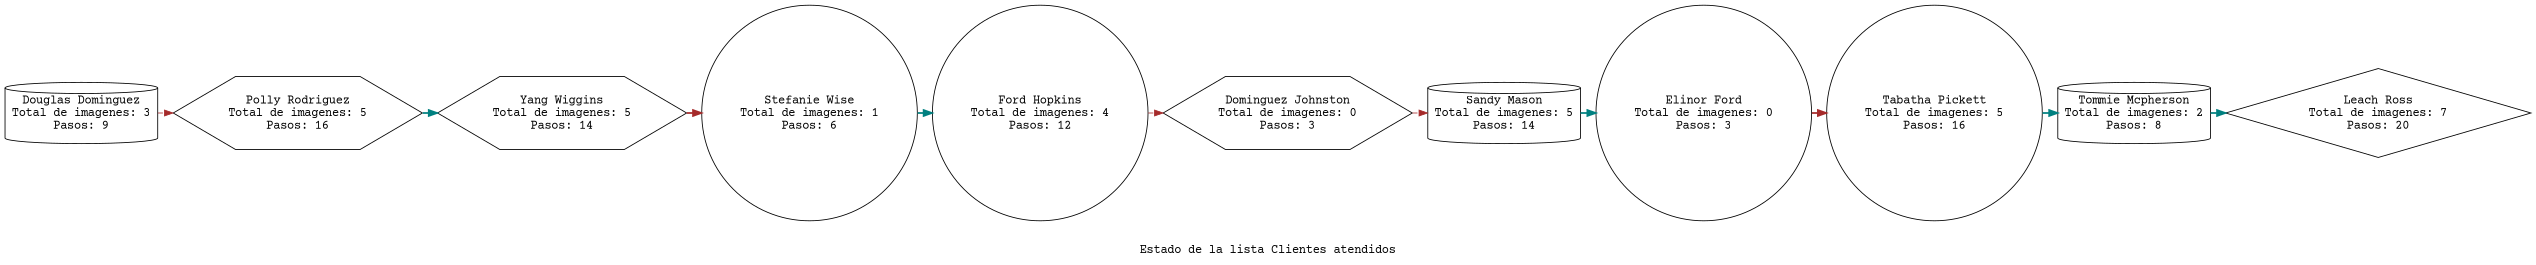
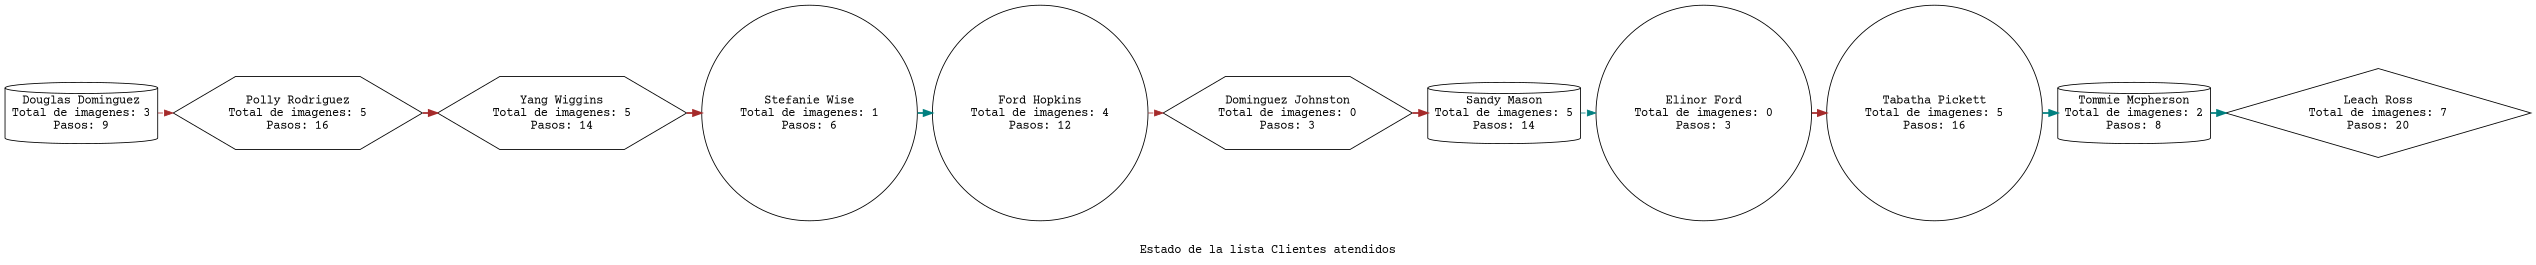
edge "Polly Rodriguez Total de imagenes: 5 Pasos: 16" -> "Yang Wiggins Total de imagenes: 5 Pasos: 14": color teal -> brown
edge "Dominguez Johnston Total de imagenes: 0 Pasos: 3" -> "Sandy Mason Total de imagenes: 5 Pasos: 14": style dashed -> bold
edge "Sandy Mason Total de imagenes: 5 Pasos: 14" -> "Elinor Ford Total de imagenes: 0 Pasos: 3": style bold -> dashed
